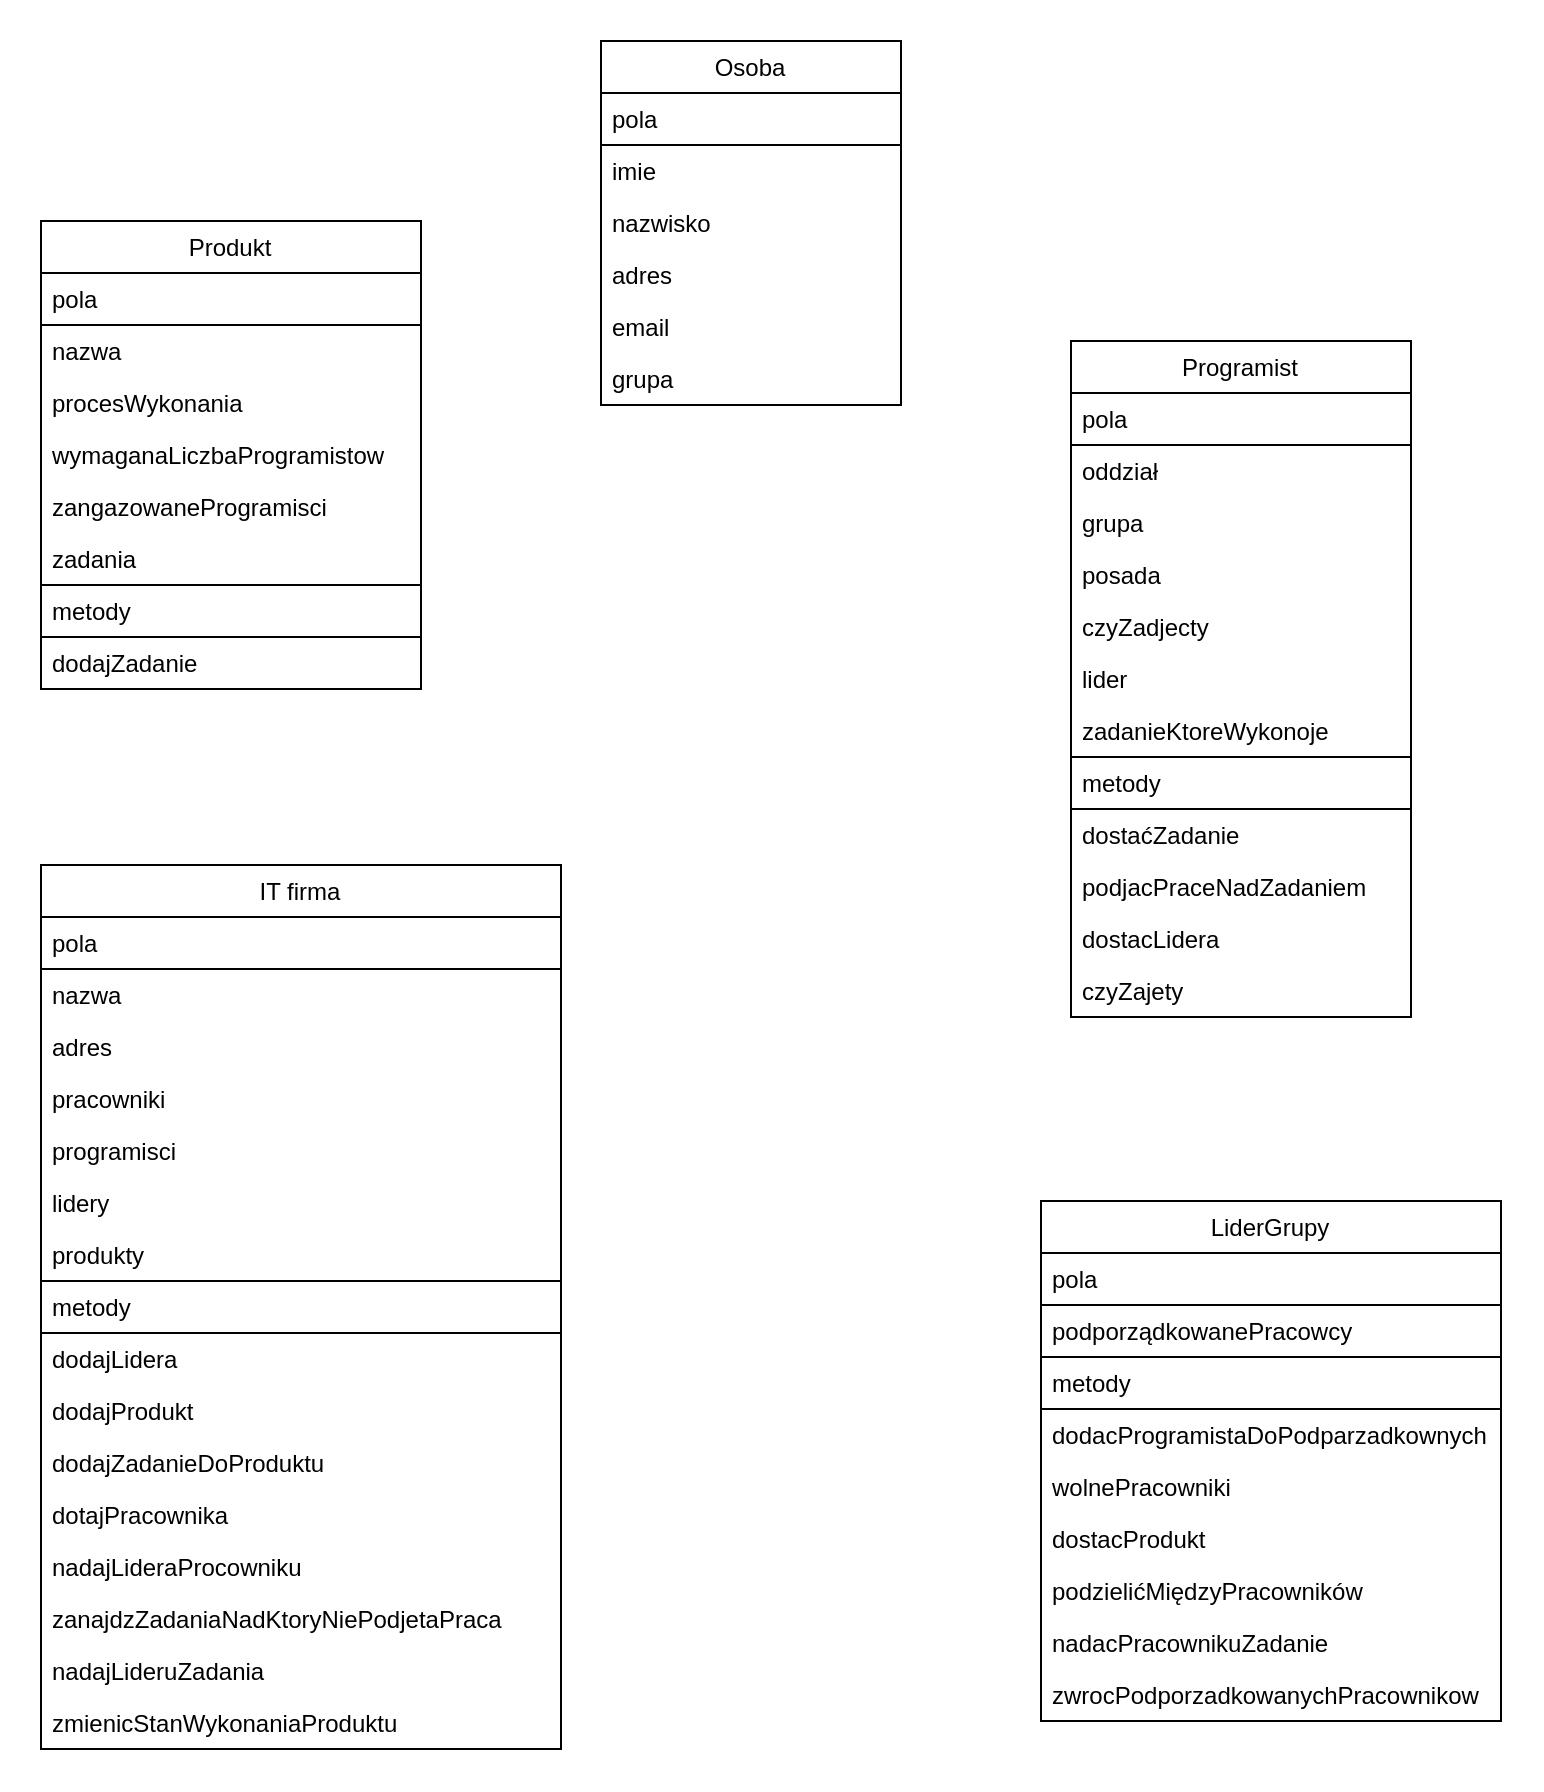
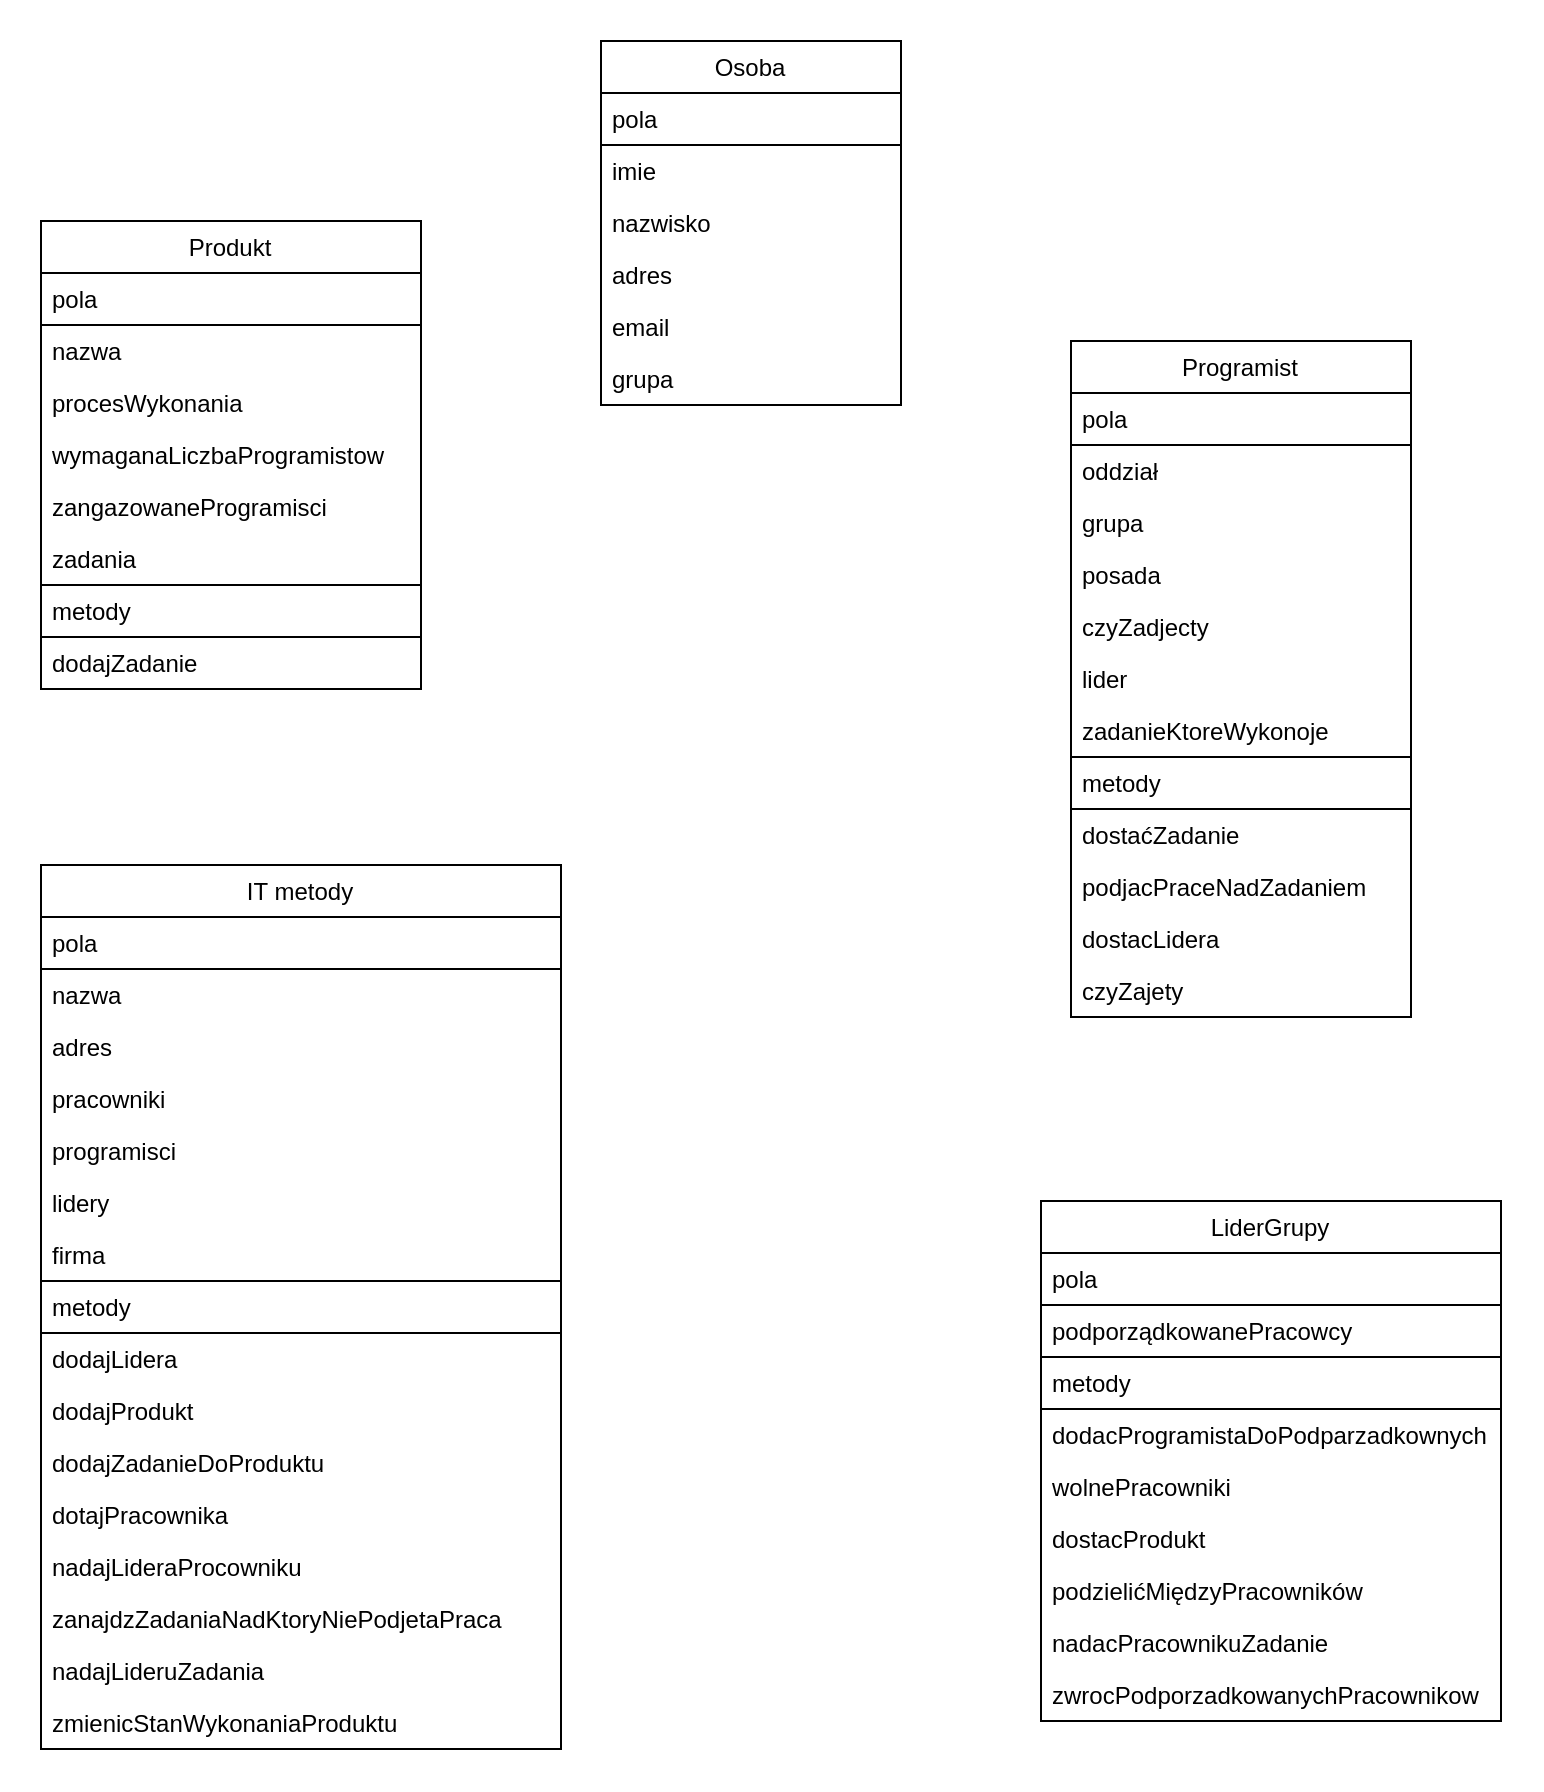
node "IT firma": label "IT firma" -> "IT metody"
node "produkty": label "produkty" -> "firma"
